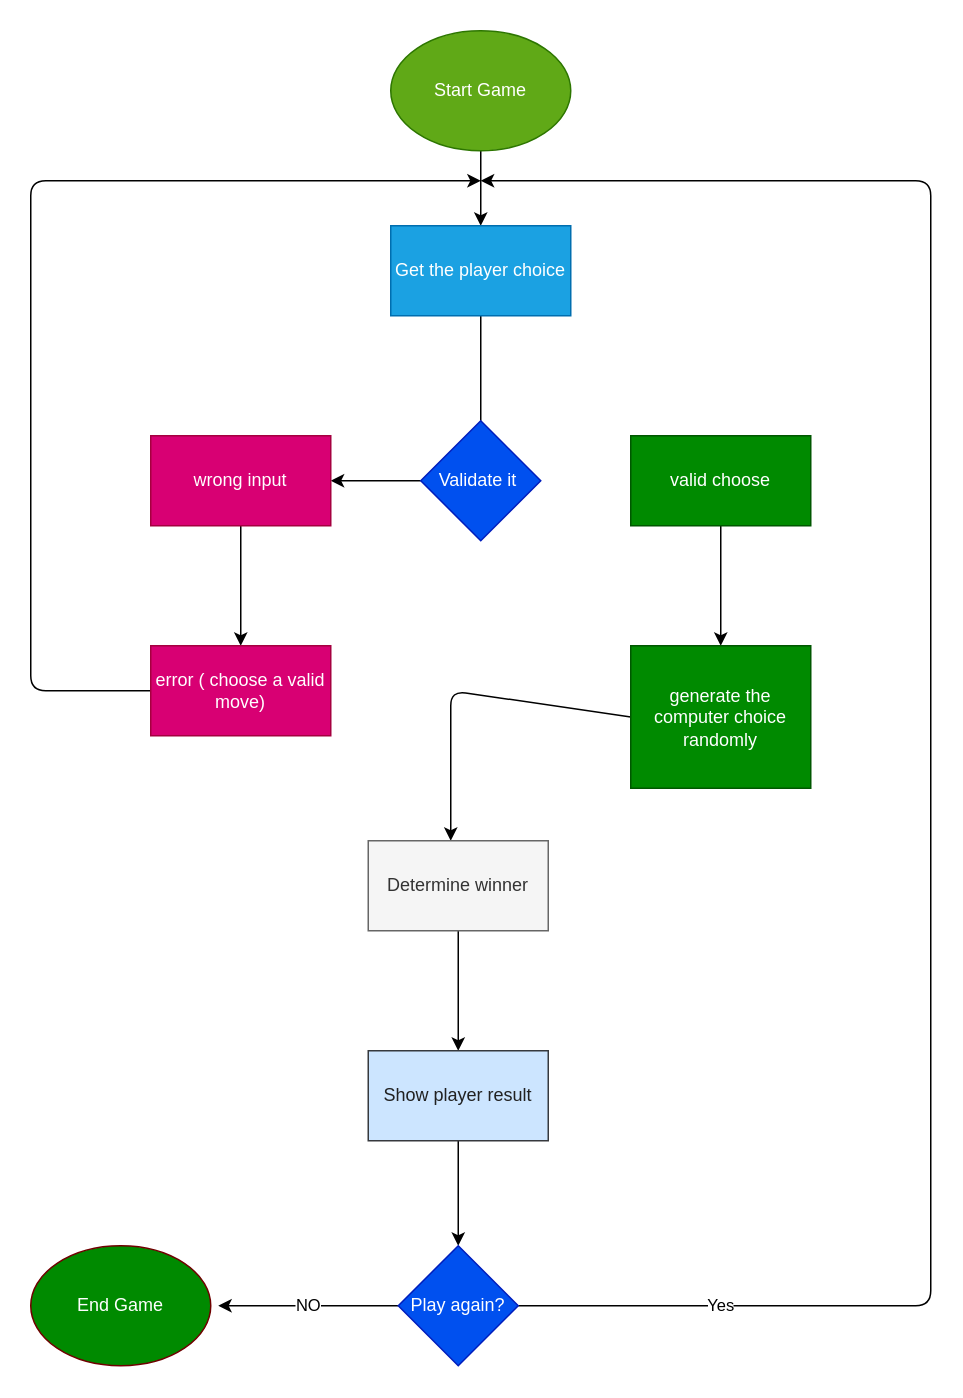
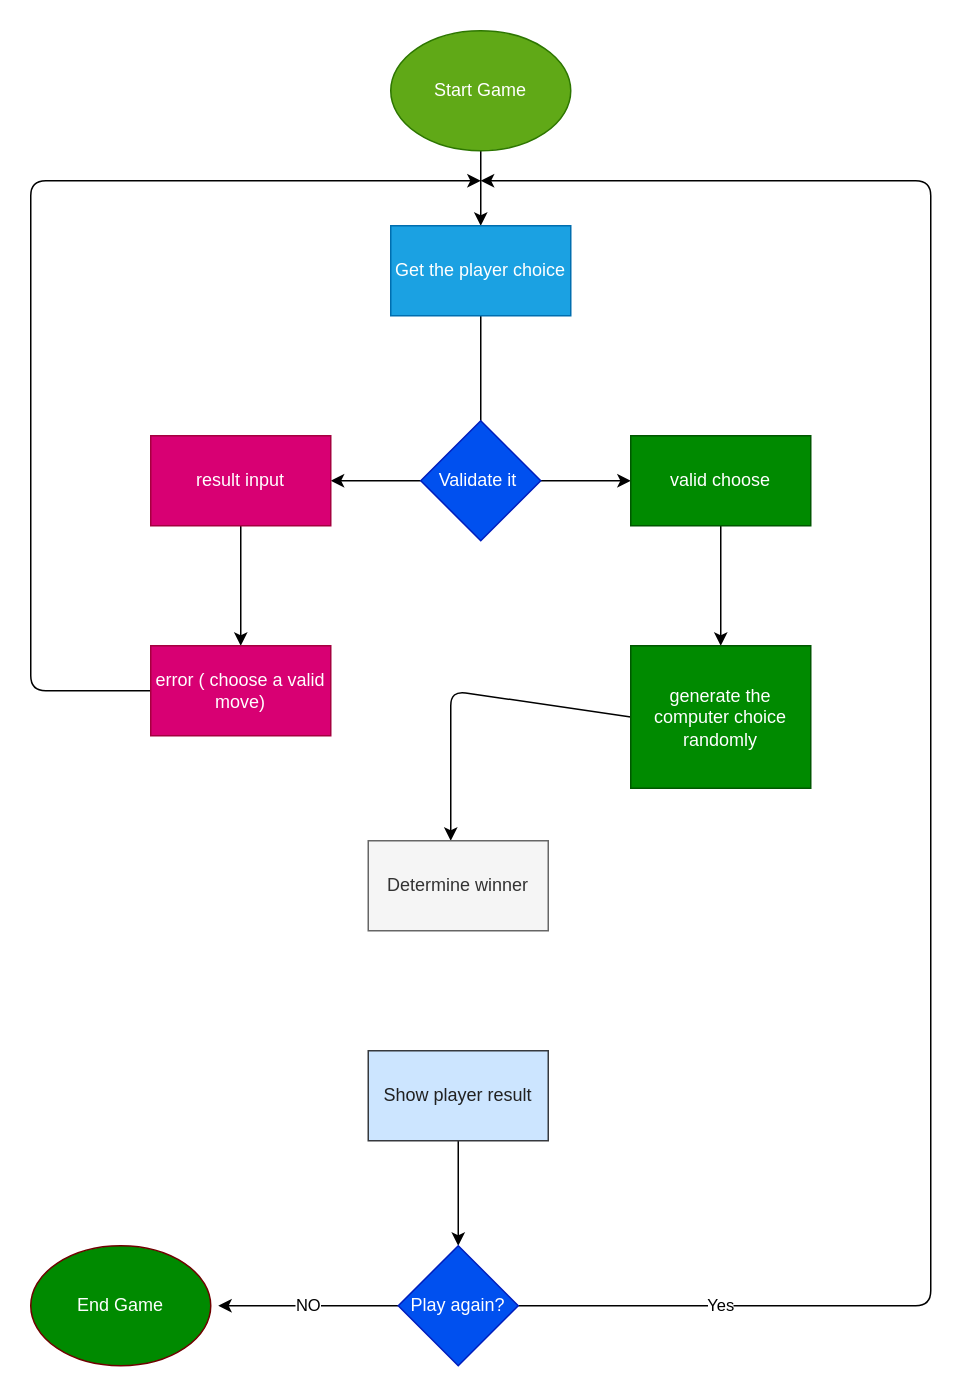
node "wrong input": label "wrong input" -> "result input"
edge "Validate it" -> "valid choose": added
edge "Determine winner" -> "Show player result": removed
